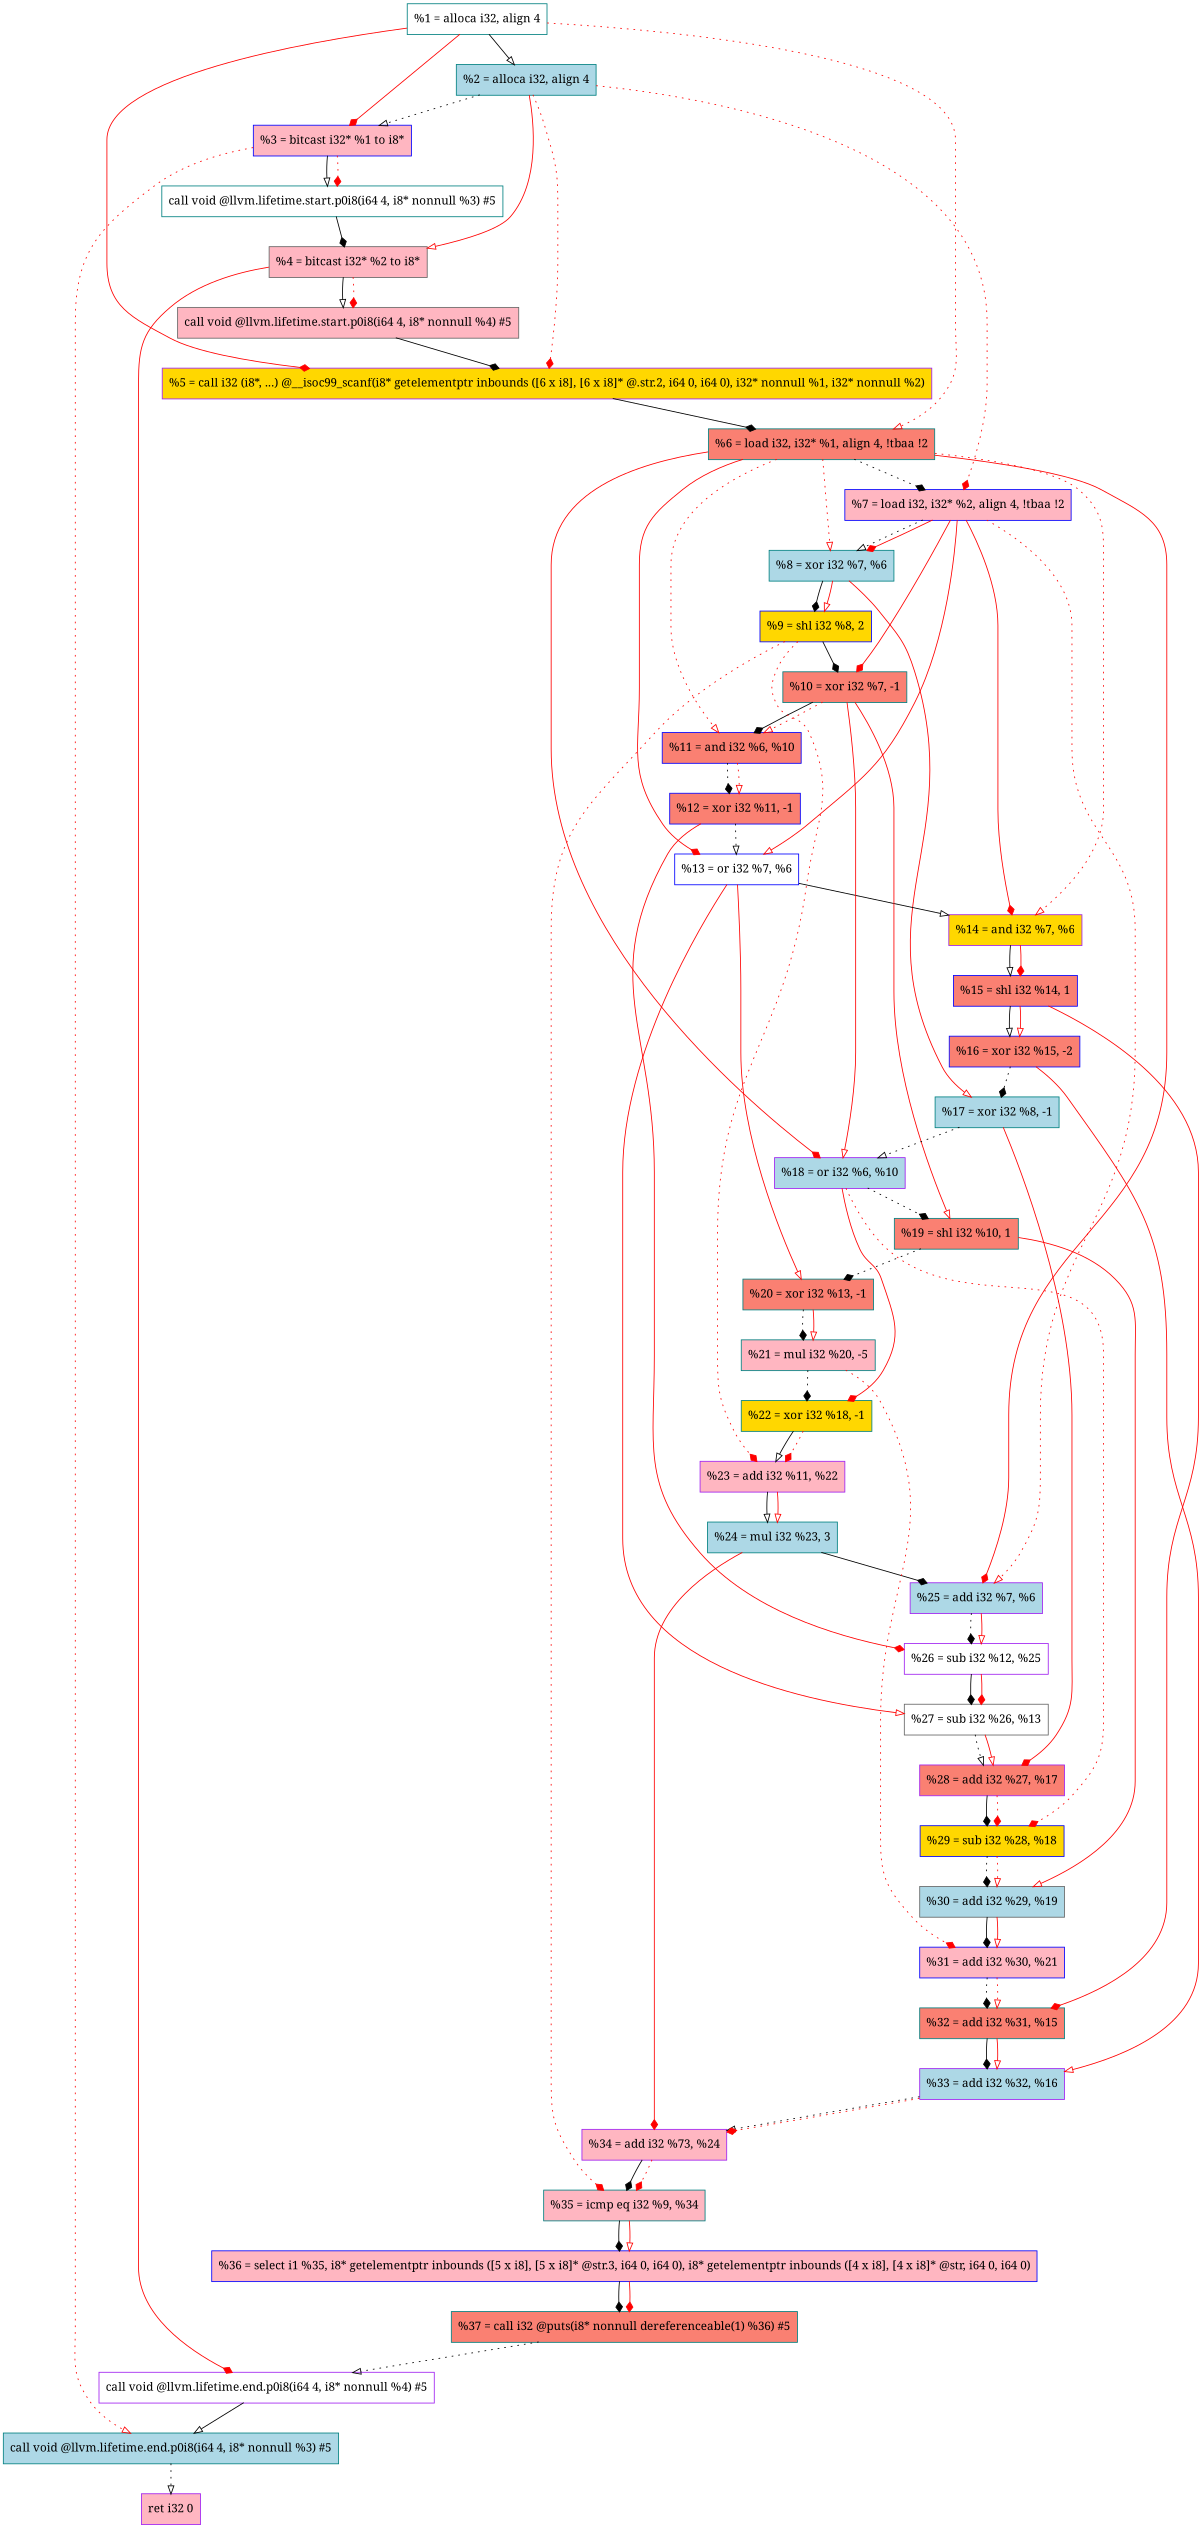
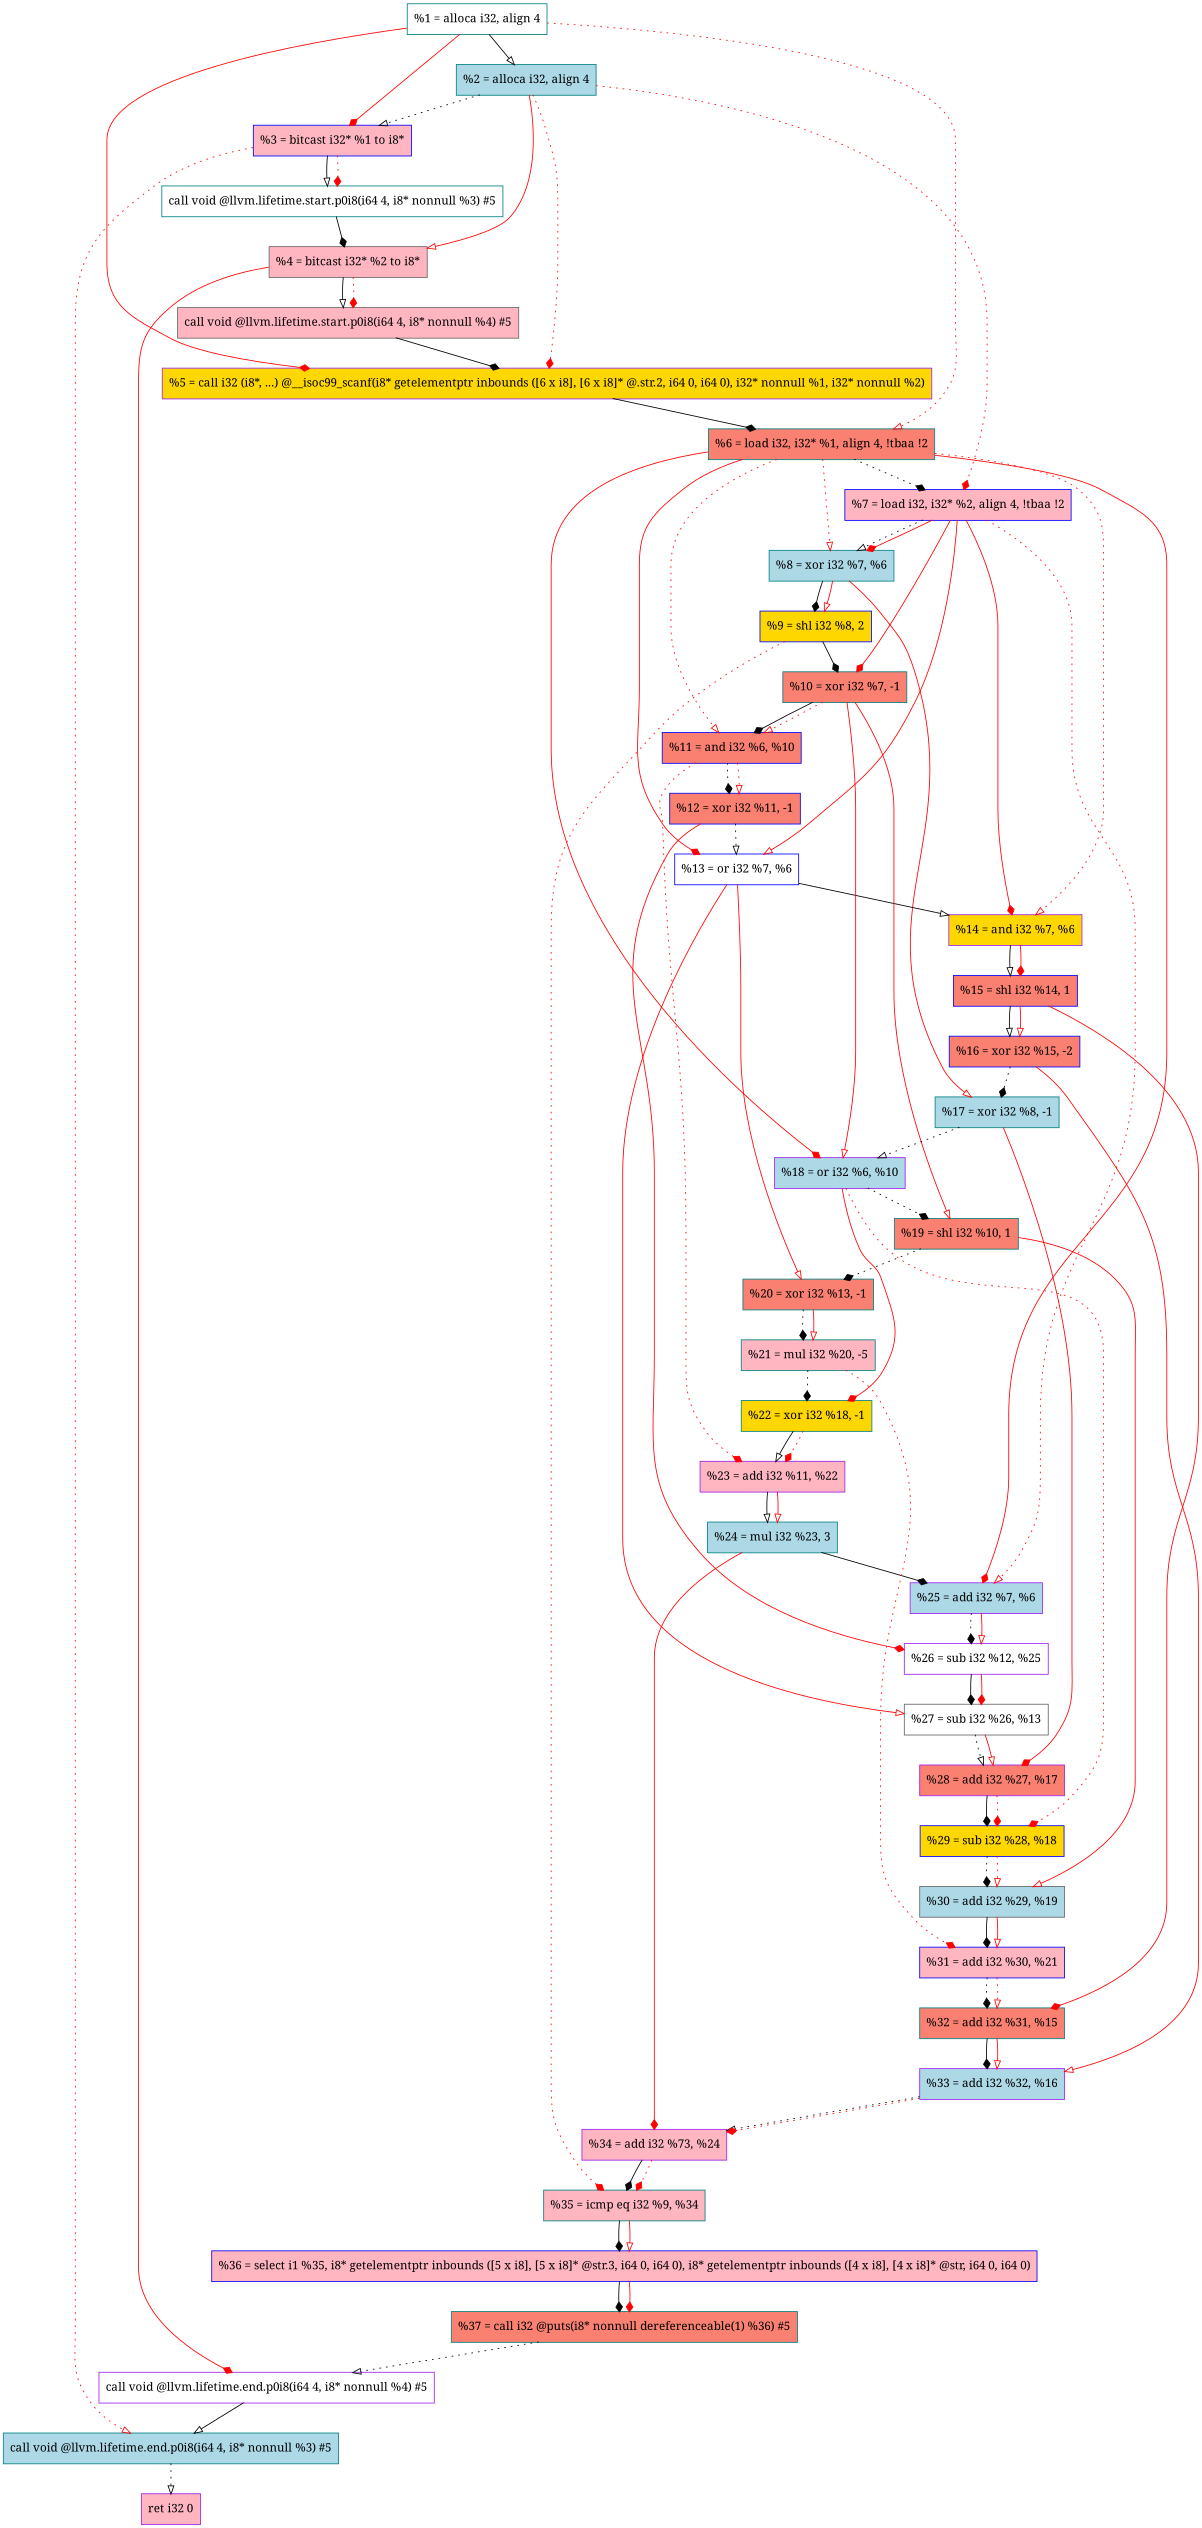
edge "%9 = shl i32 %8, 2" -> "%23 = add i32 %11, %22": now "%11 = and i32 %6, %10" -> "%23 = add i32 %11, %22"
